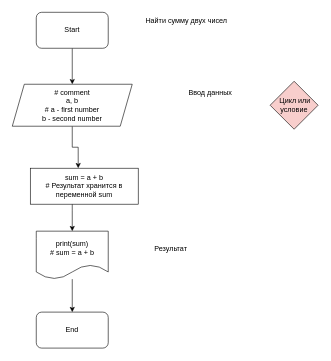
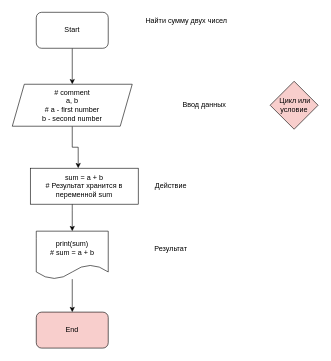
node "Ввод данных": moved (210, 93) -> (204, 105)
node "Действие": added
node "End": fillcolor #ffffff -> #f8cecc
